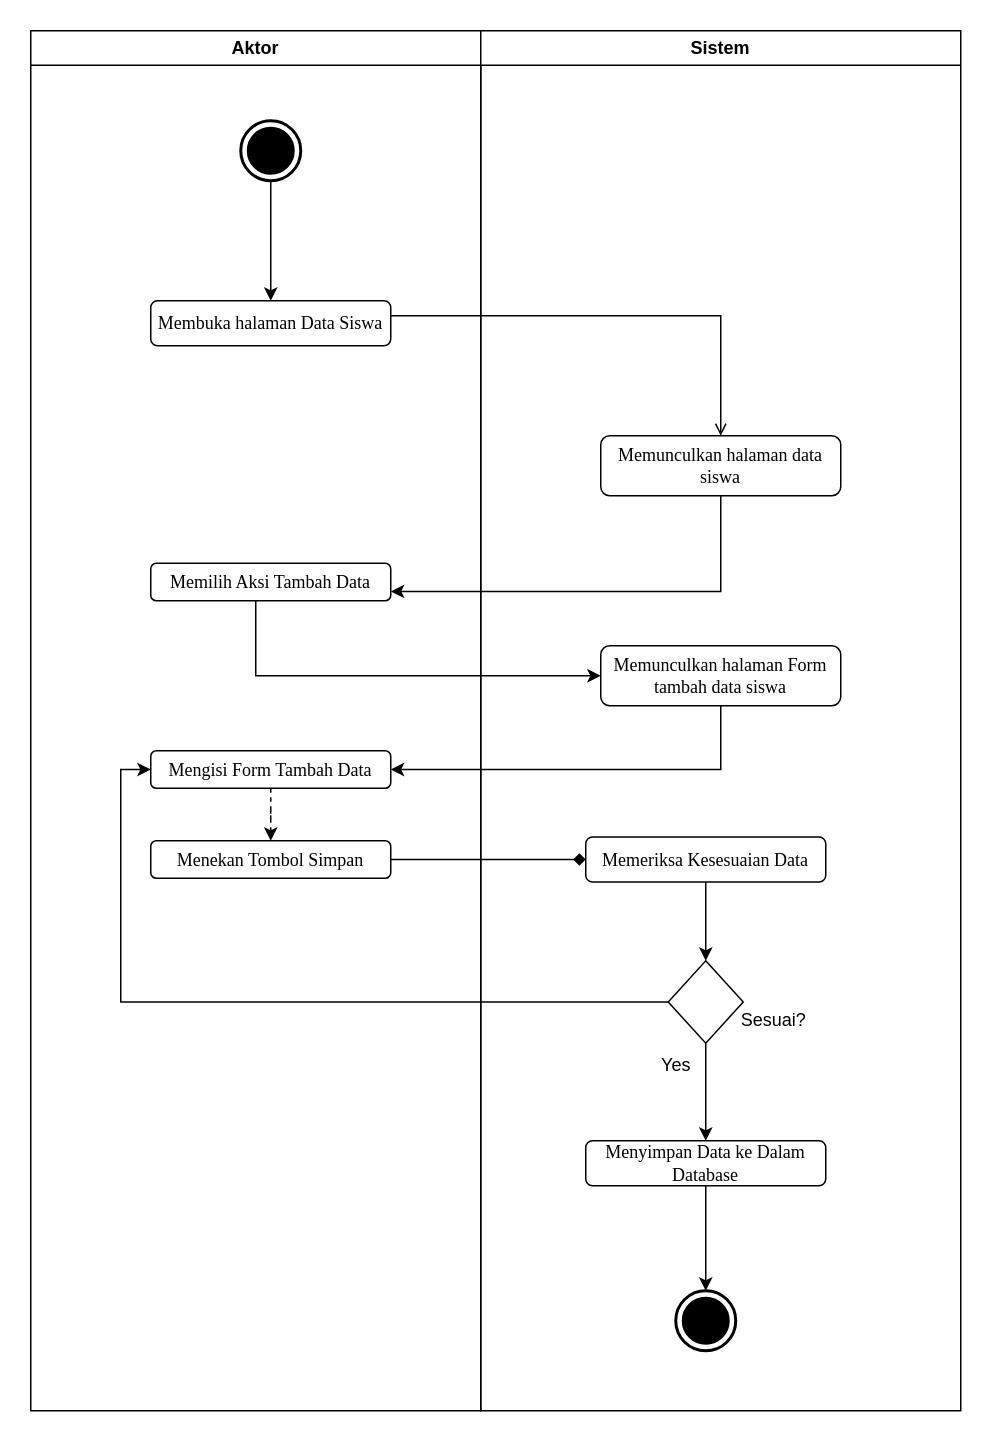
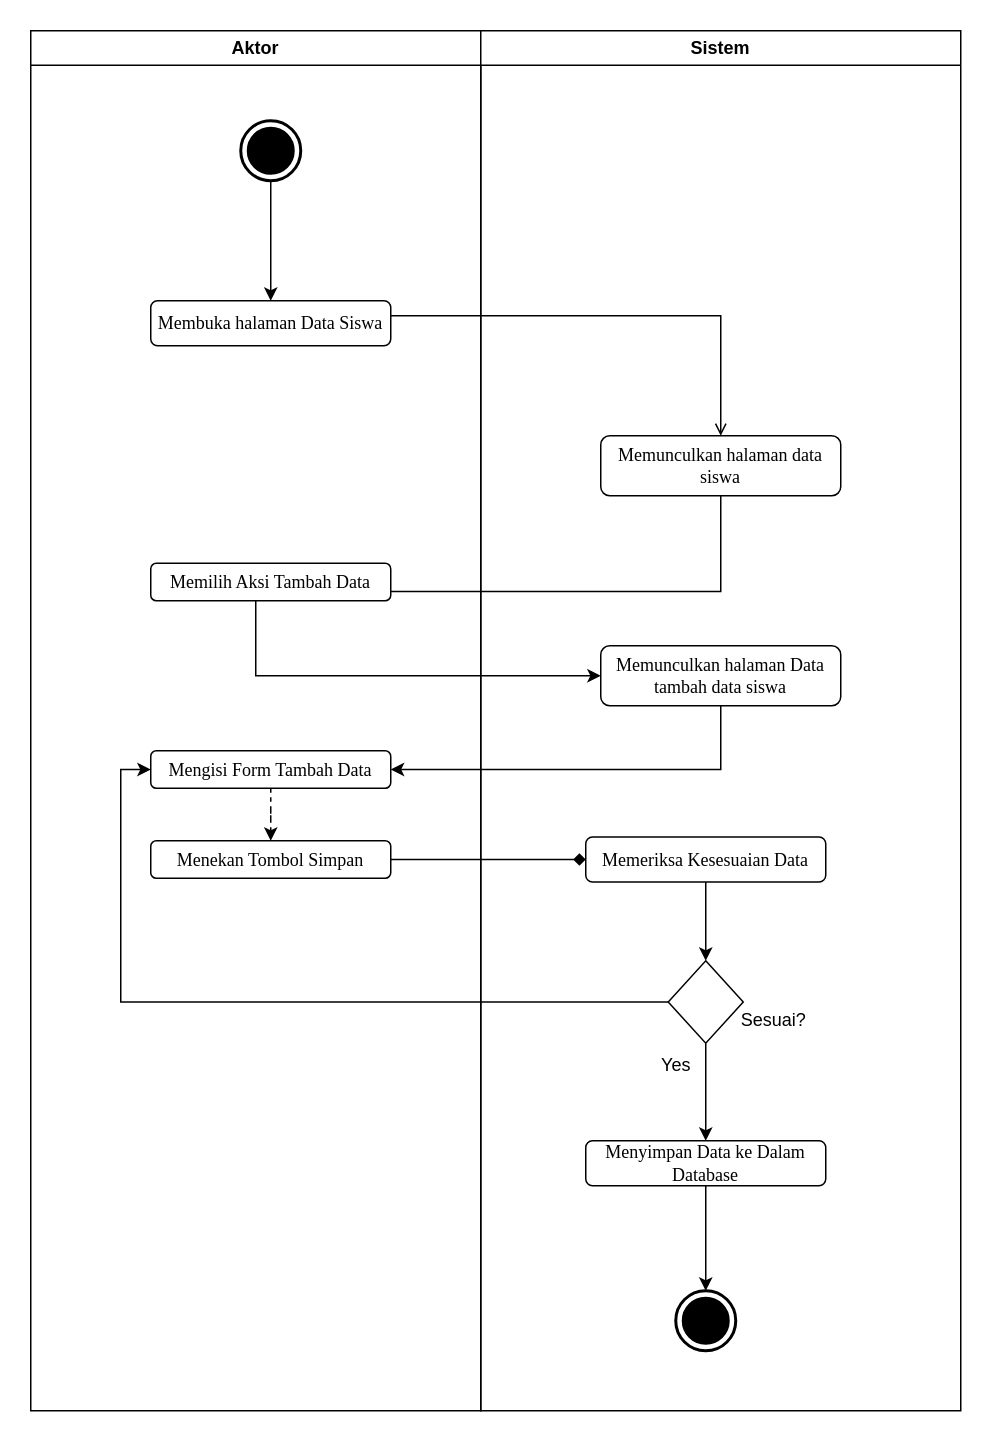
edge "Memunculkan halaman data siswa" -> "Memilih Aksi Tambah Data": arrowhead classic -> none
node "Memunculkan halaman Form tambah data siswa": label "Memunculkan halaman Form tambah data siswa" -> "Memunculkan halaman Data tambah data siswa"
